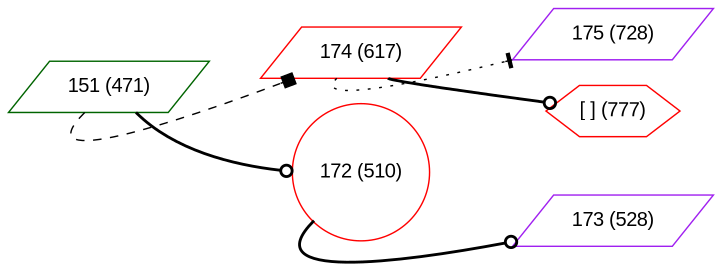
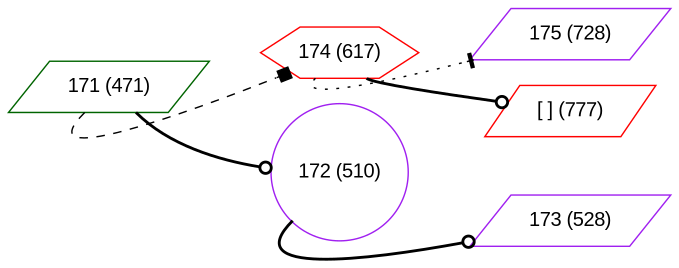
node "174 (617)": shape parallelogram -> hexagon
node "151 (471)": label "151 (471)" -> "171 (471)"
node "[ ] (777)": shape hexagon -> parallelogram
node "172 (510)": color red -> purple
